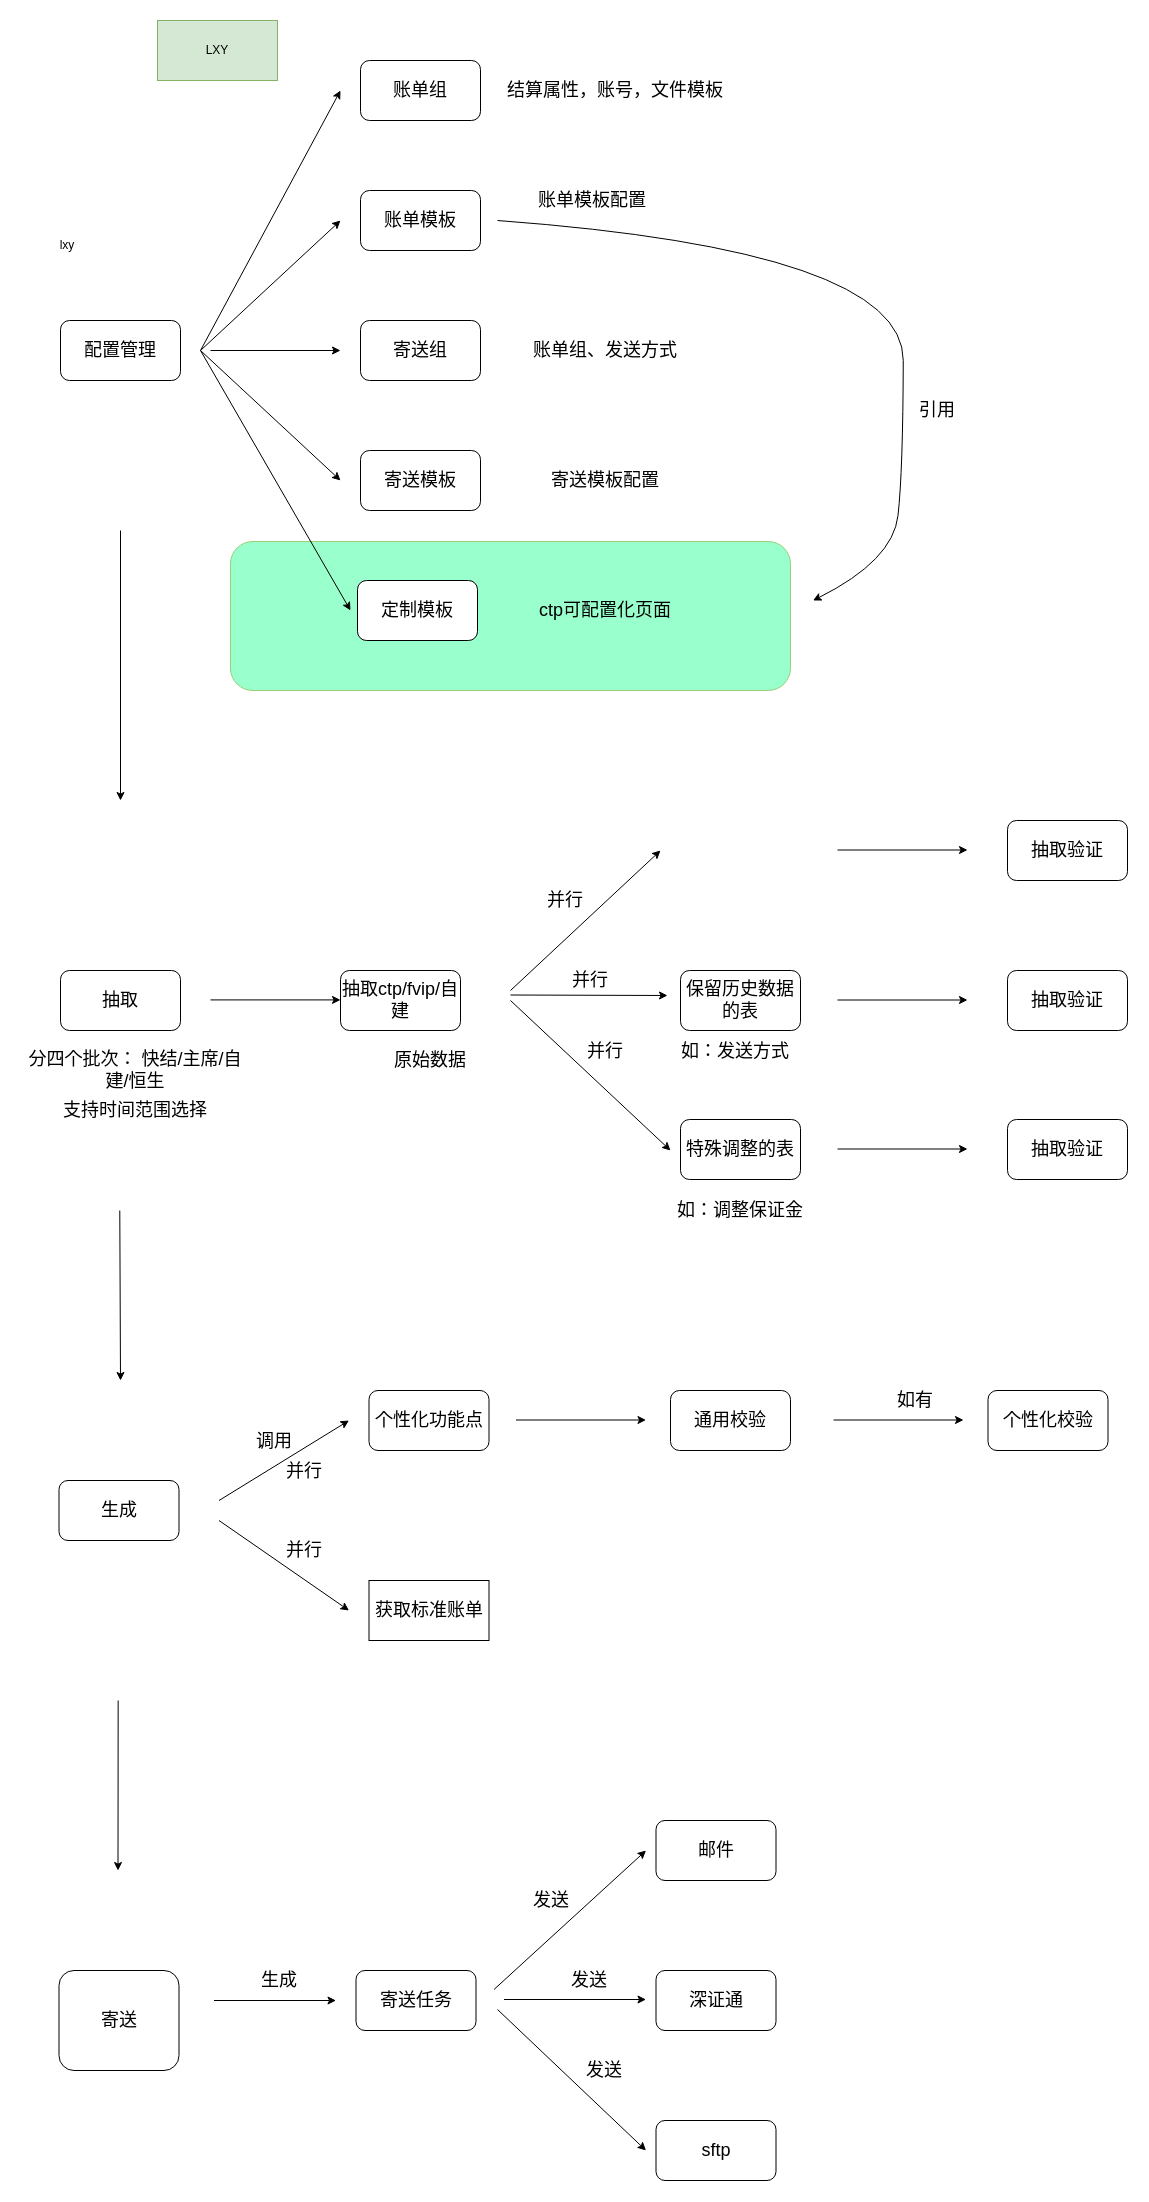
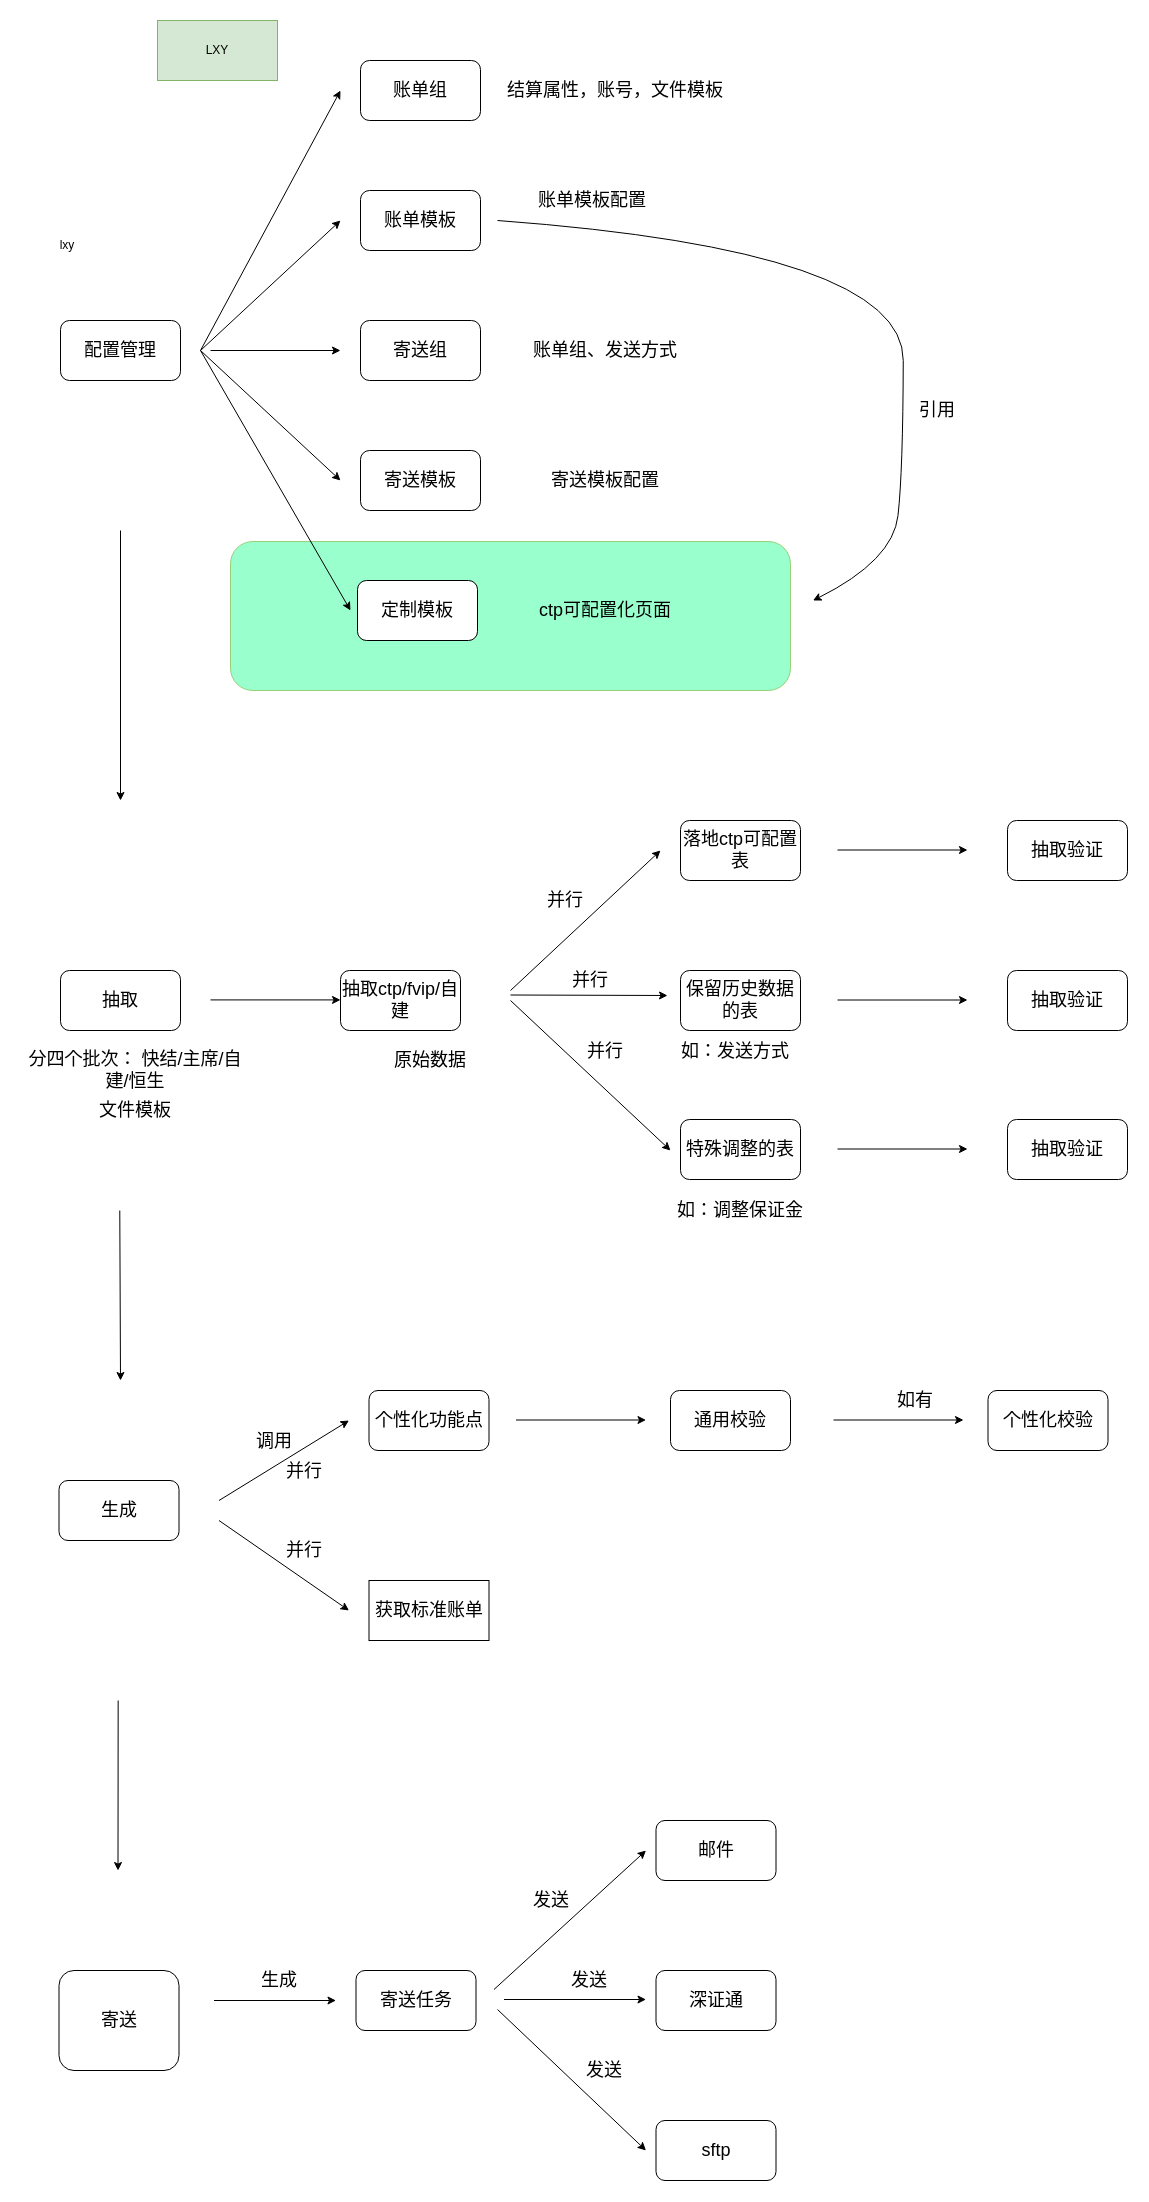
node "落地ctp可配置表": added
node "支持时间范围选择": label "支持时间范围选择" -> "文件模板"
